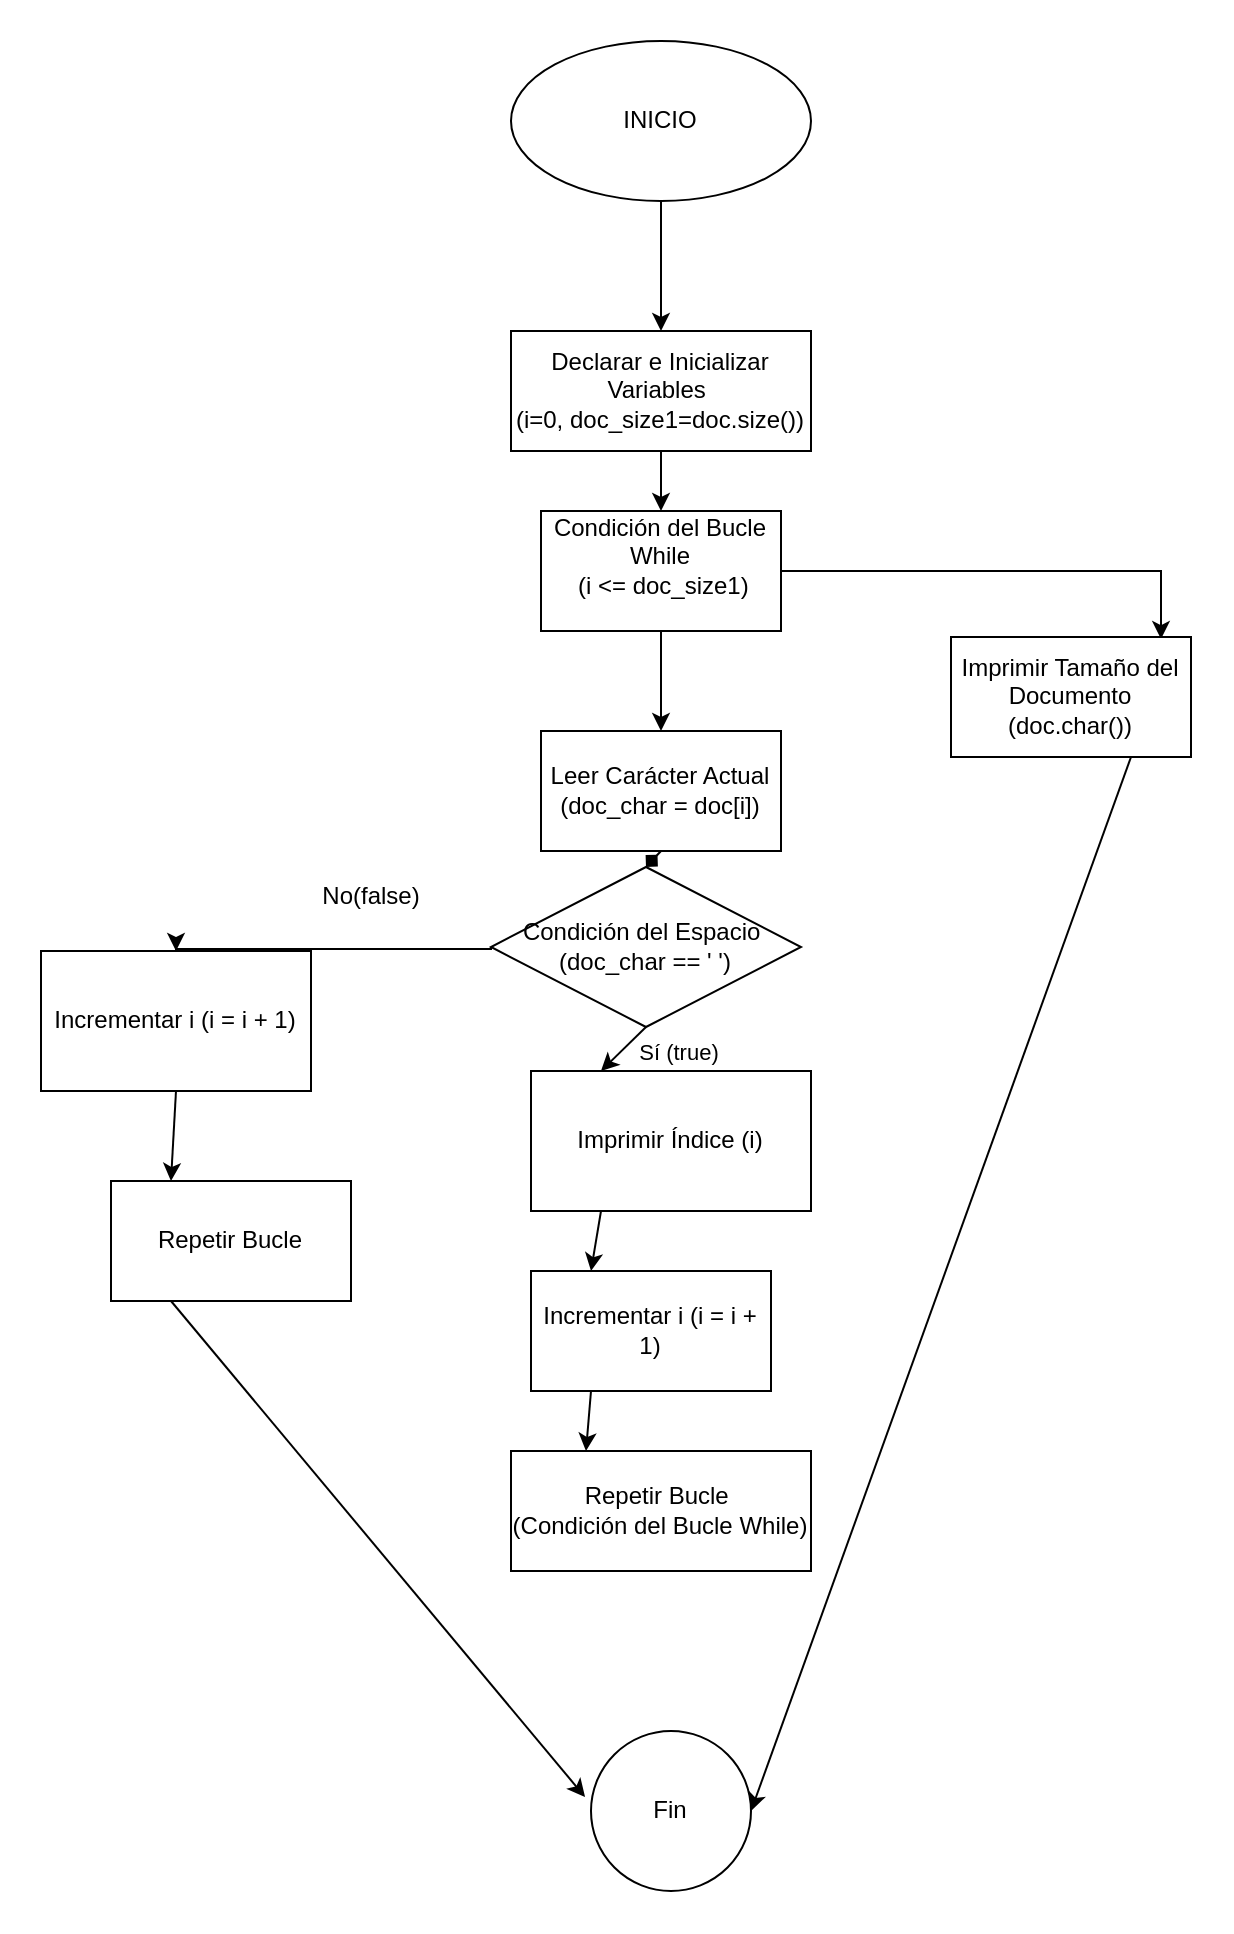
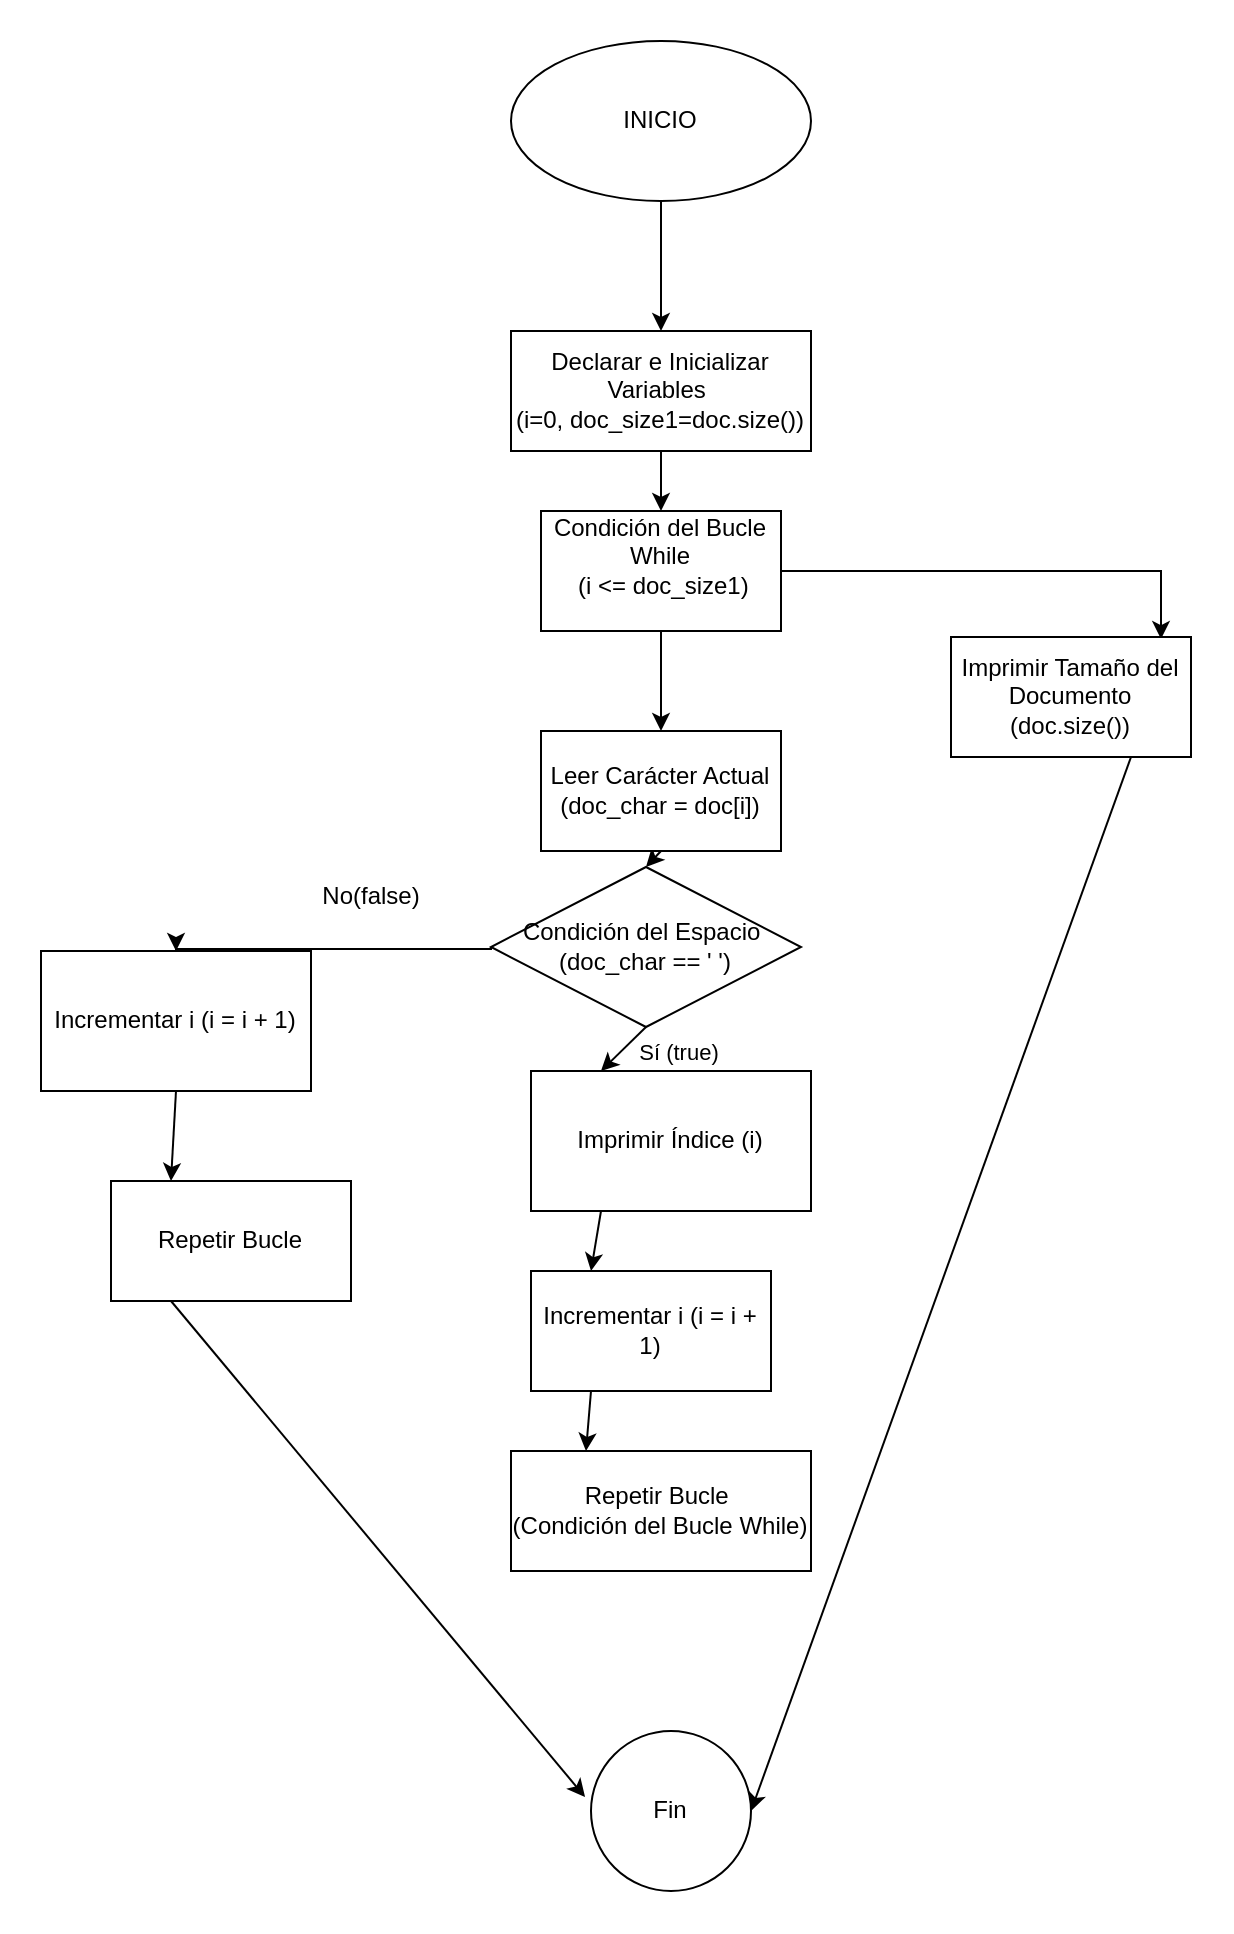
node "Imprimir Tamaño del Documento (doc.char())": label "Imprimir Tamaño del Documento (doc.char())" -> "Imprimir Tamaño del Documento (doc.size())"
edge "Leer Carácter Actual (doc_char = doc[i])" -> "Condición del Espacio (doc_char == ' ')": arrowhead diamond -> classic
